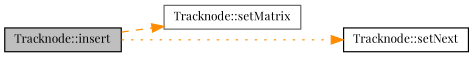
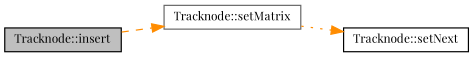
edge "Tracknode::insert" -> "Tracknode::setNext": now "Tracknode::setMatrix" -> "Tracknode::setNext"
